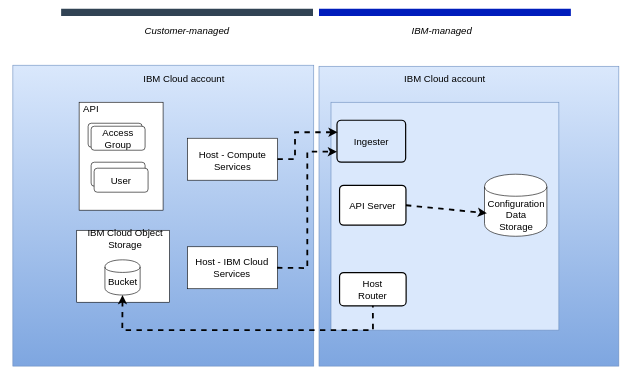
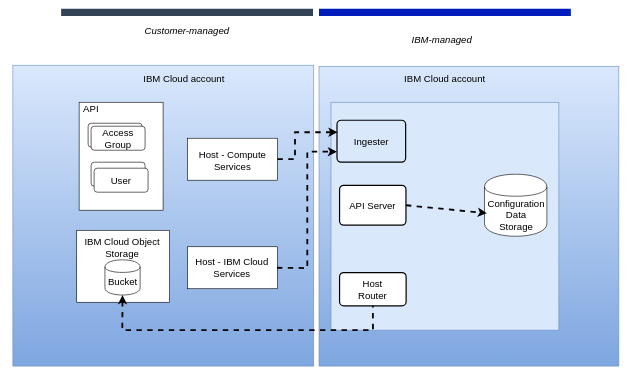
node "IBM-managed": moved (442, 30) -> (442, 39)
node "IBM Cloud Object Storage": moved (125, 239) -> (122, 248)
